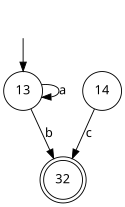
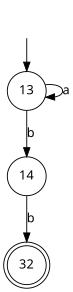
edge "13" -> "32": now "13" -> "14"
edge "14" -> "32": label "c" -> "b"
